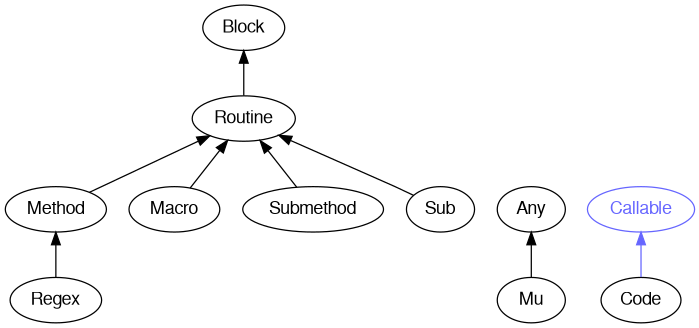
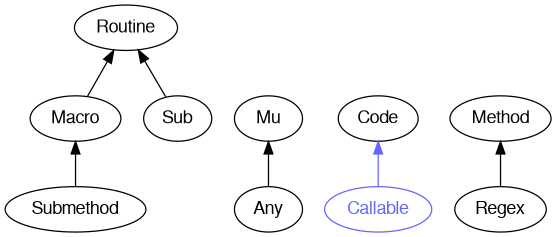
node "Block": removed
edge "Method" -> "Routine": removed
edge "Submethod" -> "Routine": now "Submethod" -> "Macro"
edge "Mu" -> "Any": reversed
edge "Code" -> "Callable": reversed
